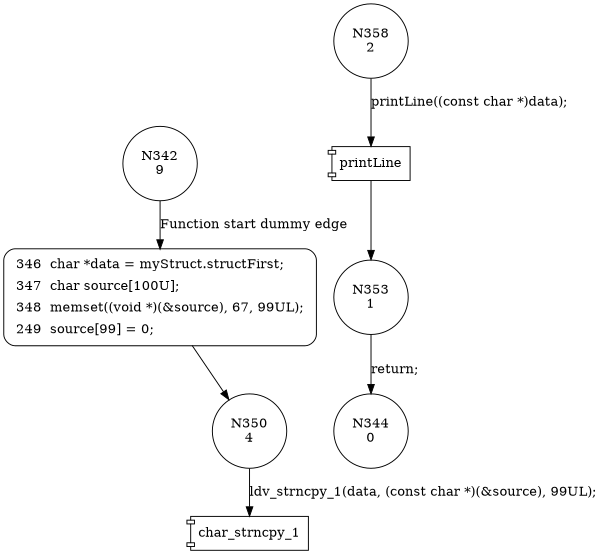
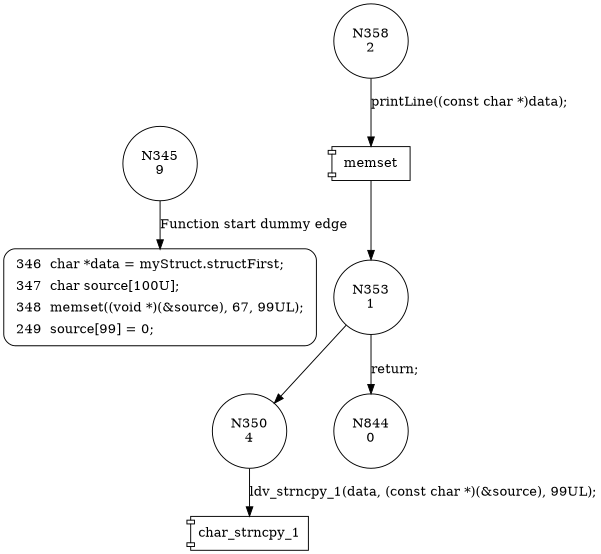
node "N342 9": label "N342 9" -> "N345 9"
node "printLine": label "printLine" -> "memset"
edge "346" -> "N350 4": now "N353 1" -> "N350 4"
node "N344 0": label "N344 0" -> "N844 0"
